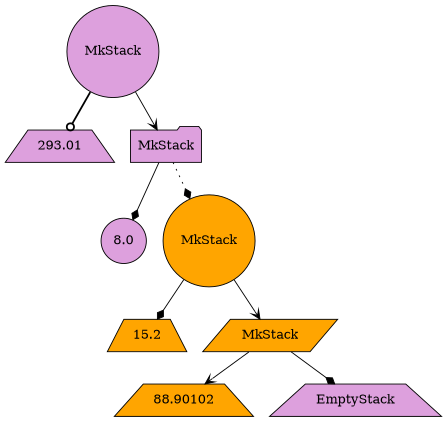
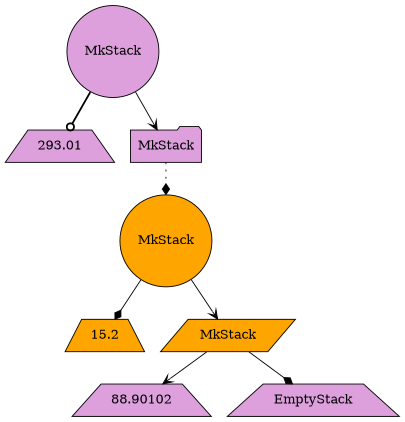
node "8.0": removed
node "88.90102": fillcolor orange -> plum
